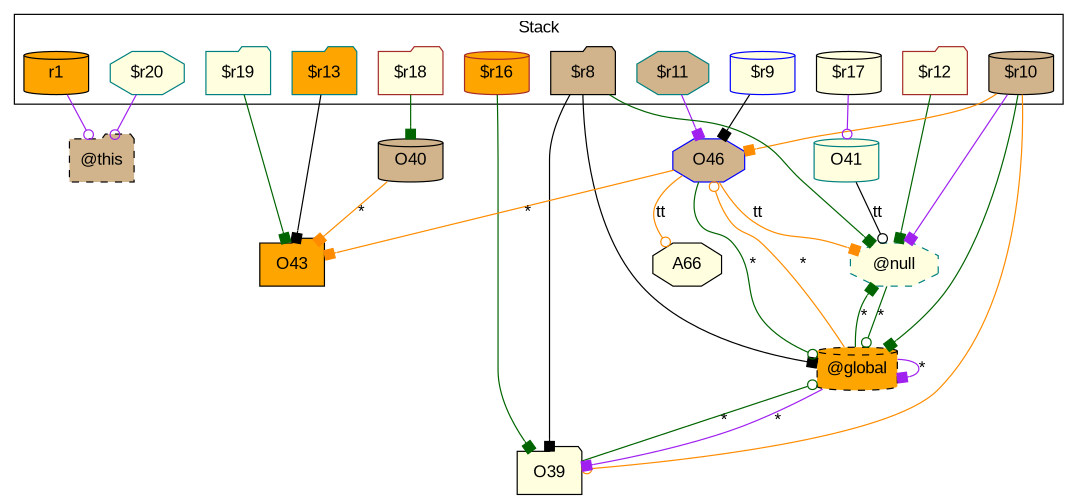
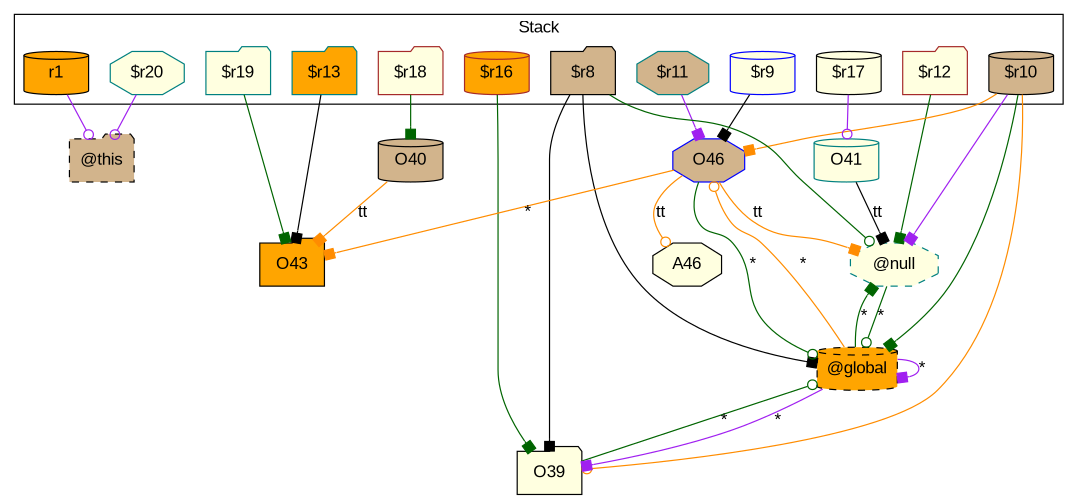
edge "$r8" -> "@null": arrowhead box -> odot
edge "O41" -> "@null": arrowhead odot -> box
edge "O40" -> "O43": label "*" -> "tt"
node "A66": label "A66" -> "A46"
